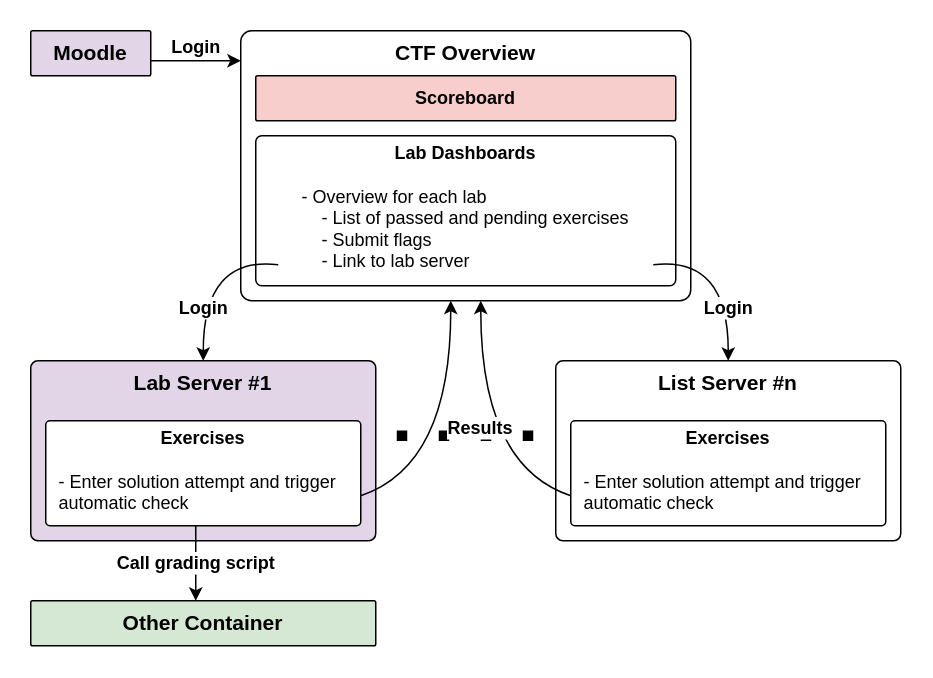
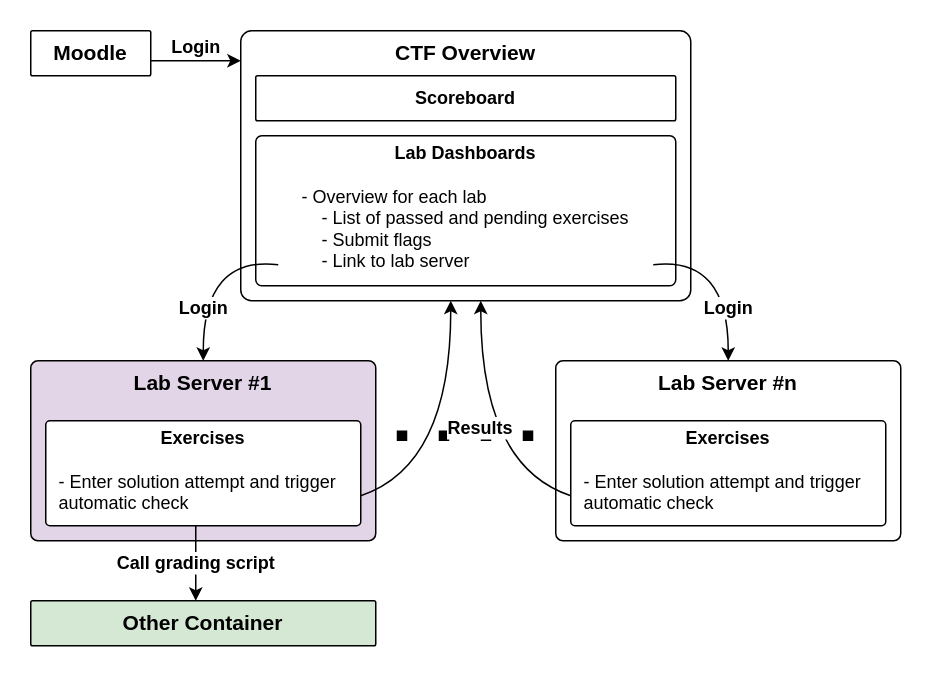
node "Moodle": fillcolor #e1d5e7 -> #ffffff
node "Scoreboard": fillcolor #f8cecc -> #ffffff
node "List Server #n": label "List Server #n" -> "Lab Server #n"
